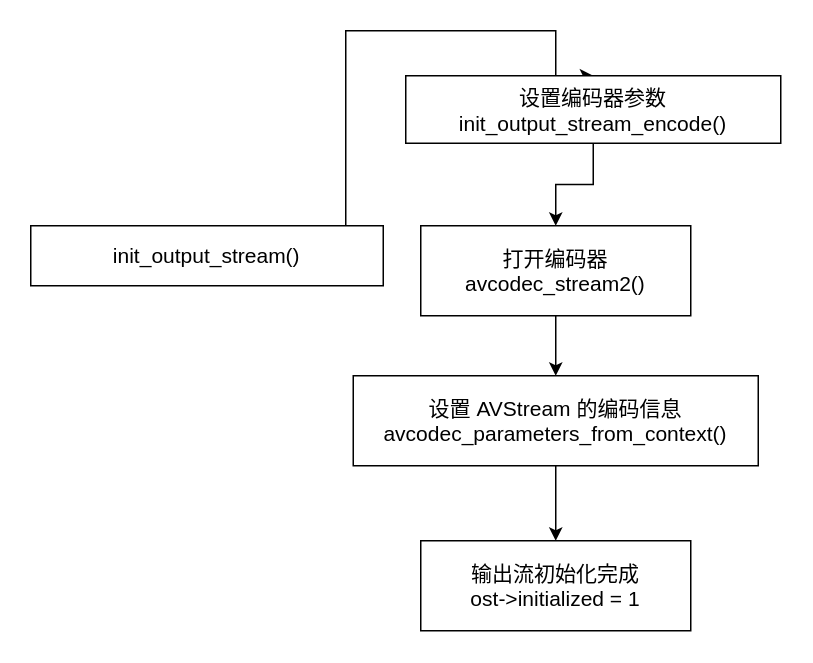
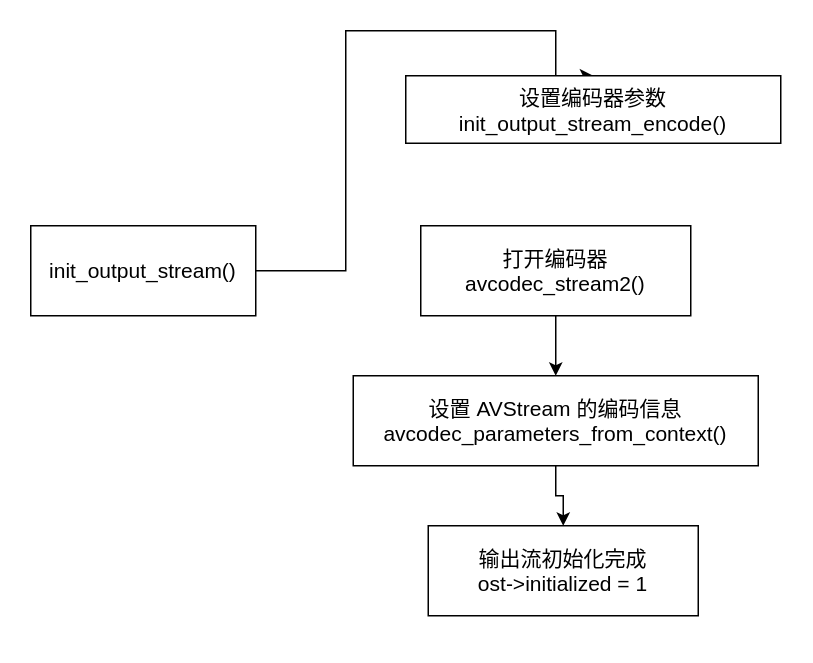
edge "设置编码器参数 init_output_stream_encode()" -> "打开编码器 avcodec_stream2()": removed
node "init_output_stream()": size 353x60 -> 225x90
node "输出流初始化完成 ost->initialized = 1": moved (556, 586) -> (563, 571)
